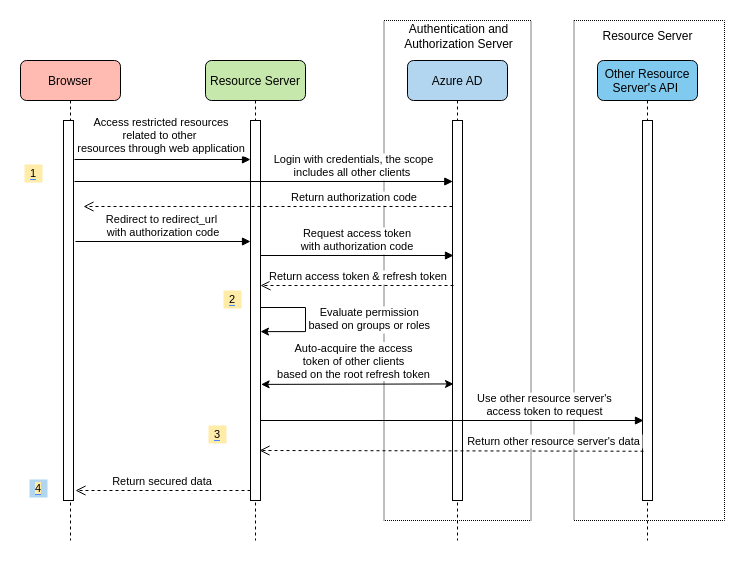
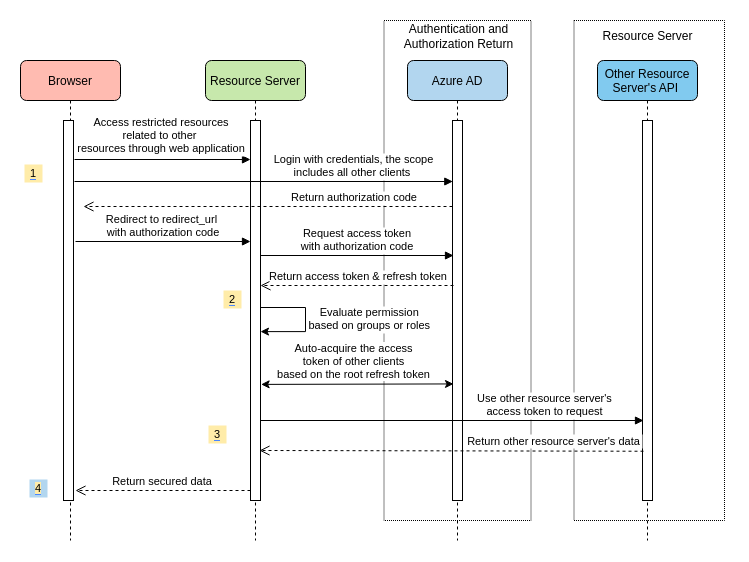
node "Authentication and Authorization Server": label "Authentication and Authorization Server" -> "Authentication and Authorization Return"
